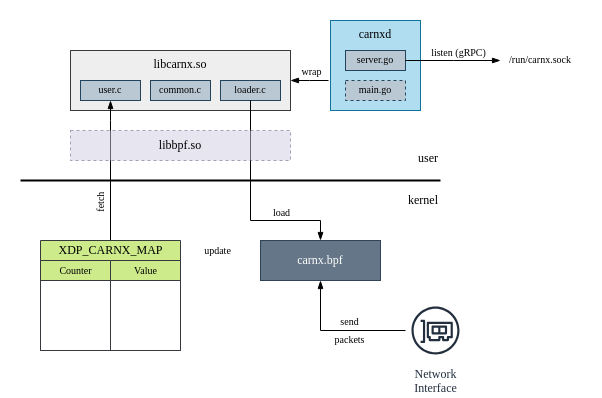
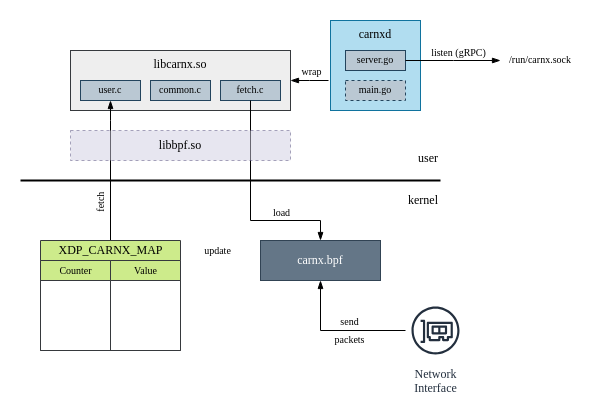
node "loader.c": label "loader.c" -> "fetch.c"
